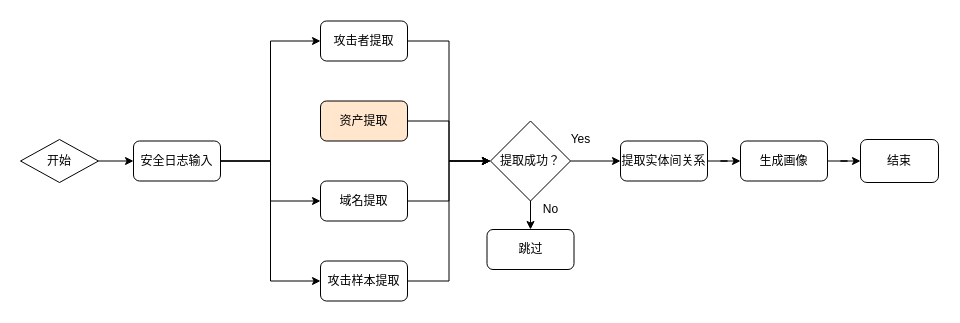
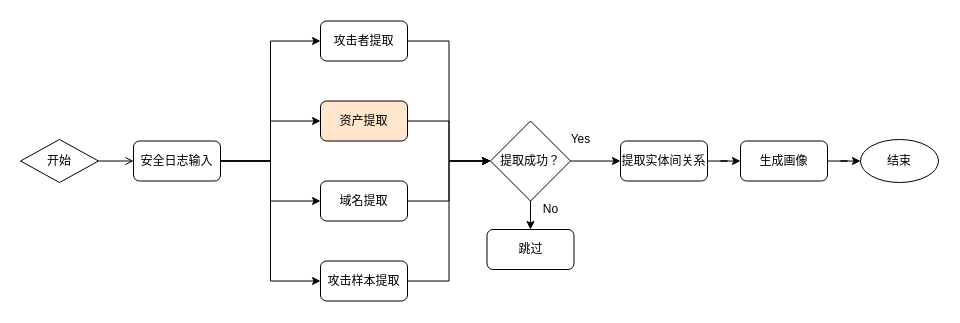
edge "安全日志输入" -> "资产提取": added
edge "开始" -> "安全日志输入": arrowhead classic -> open
node "结束": shape rounded rectangle -> ellipse
